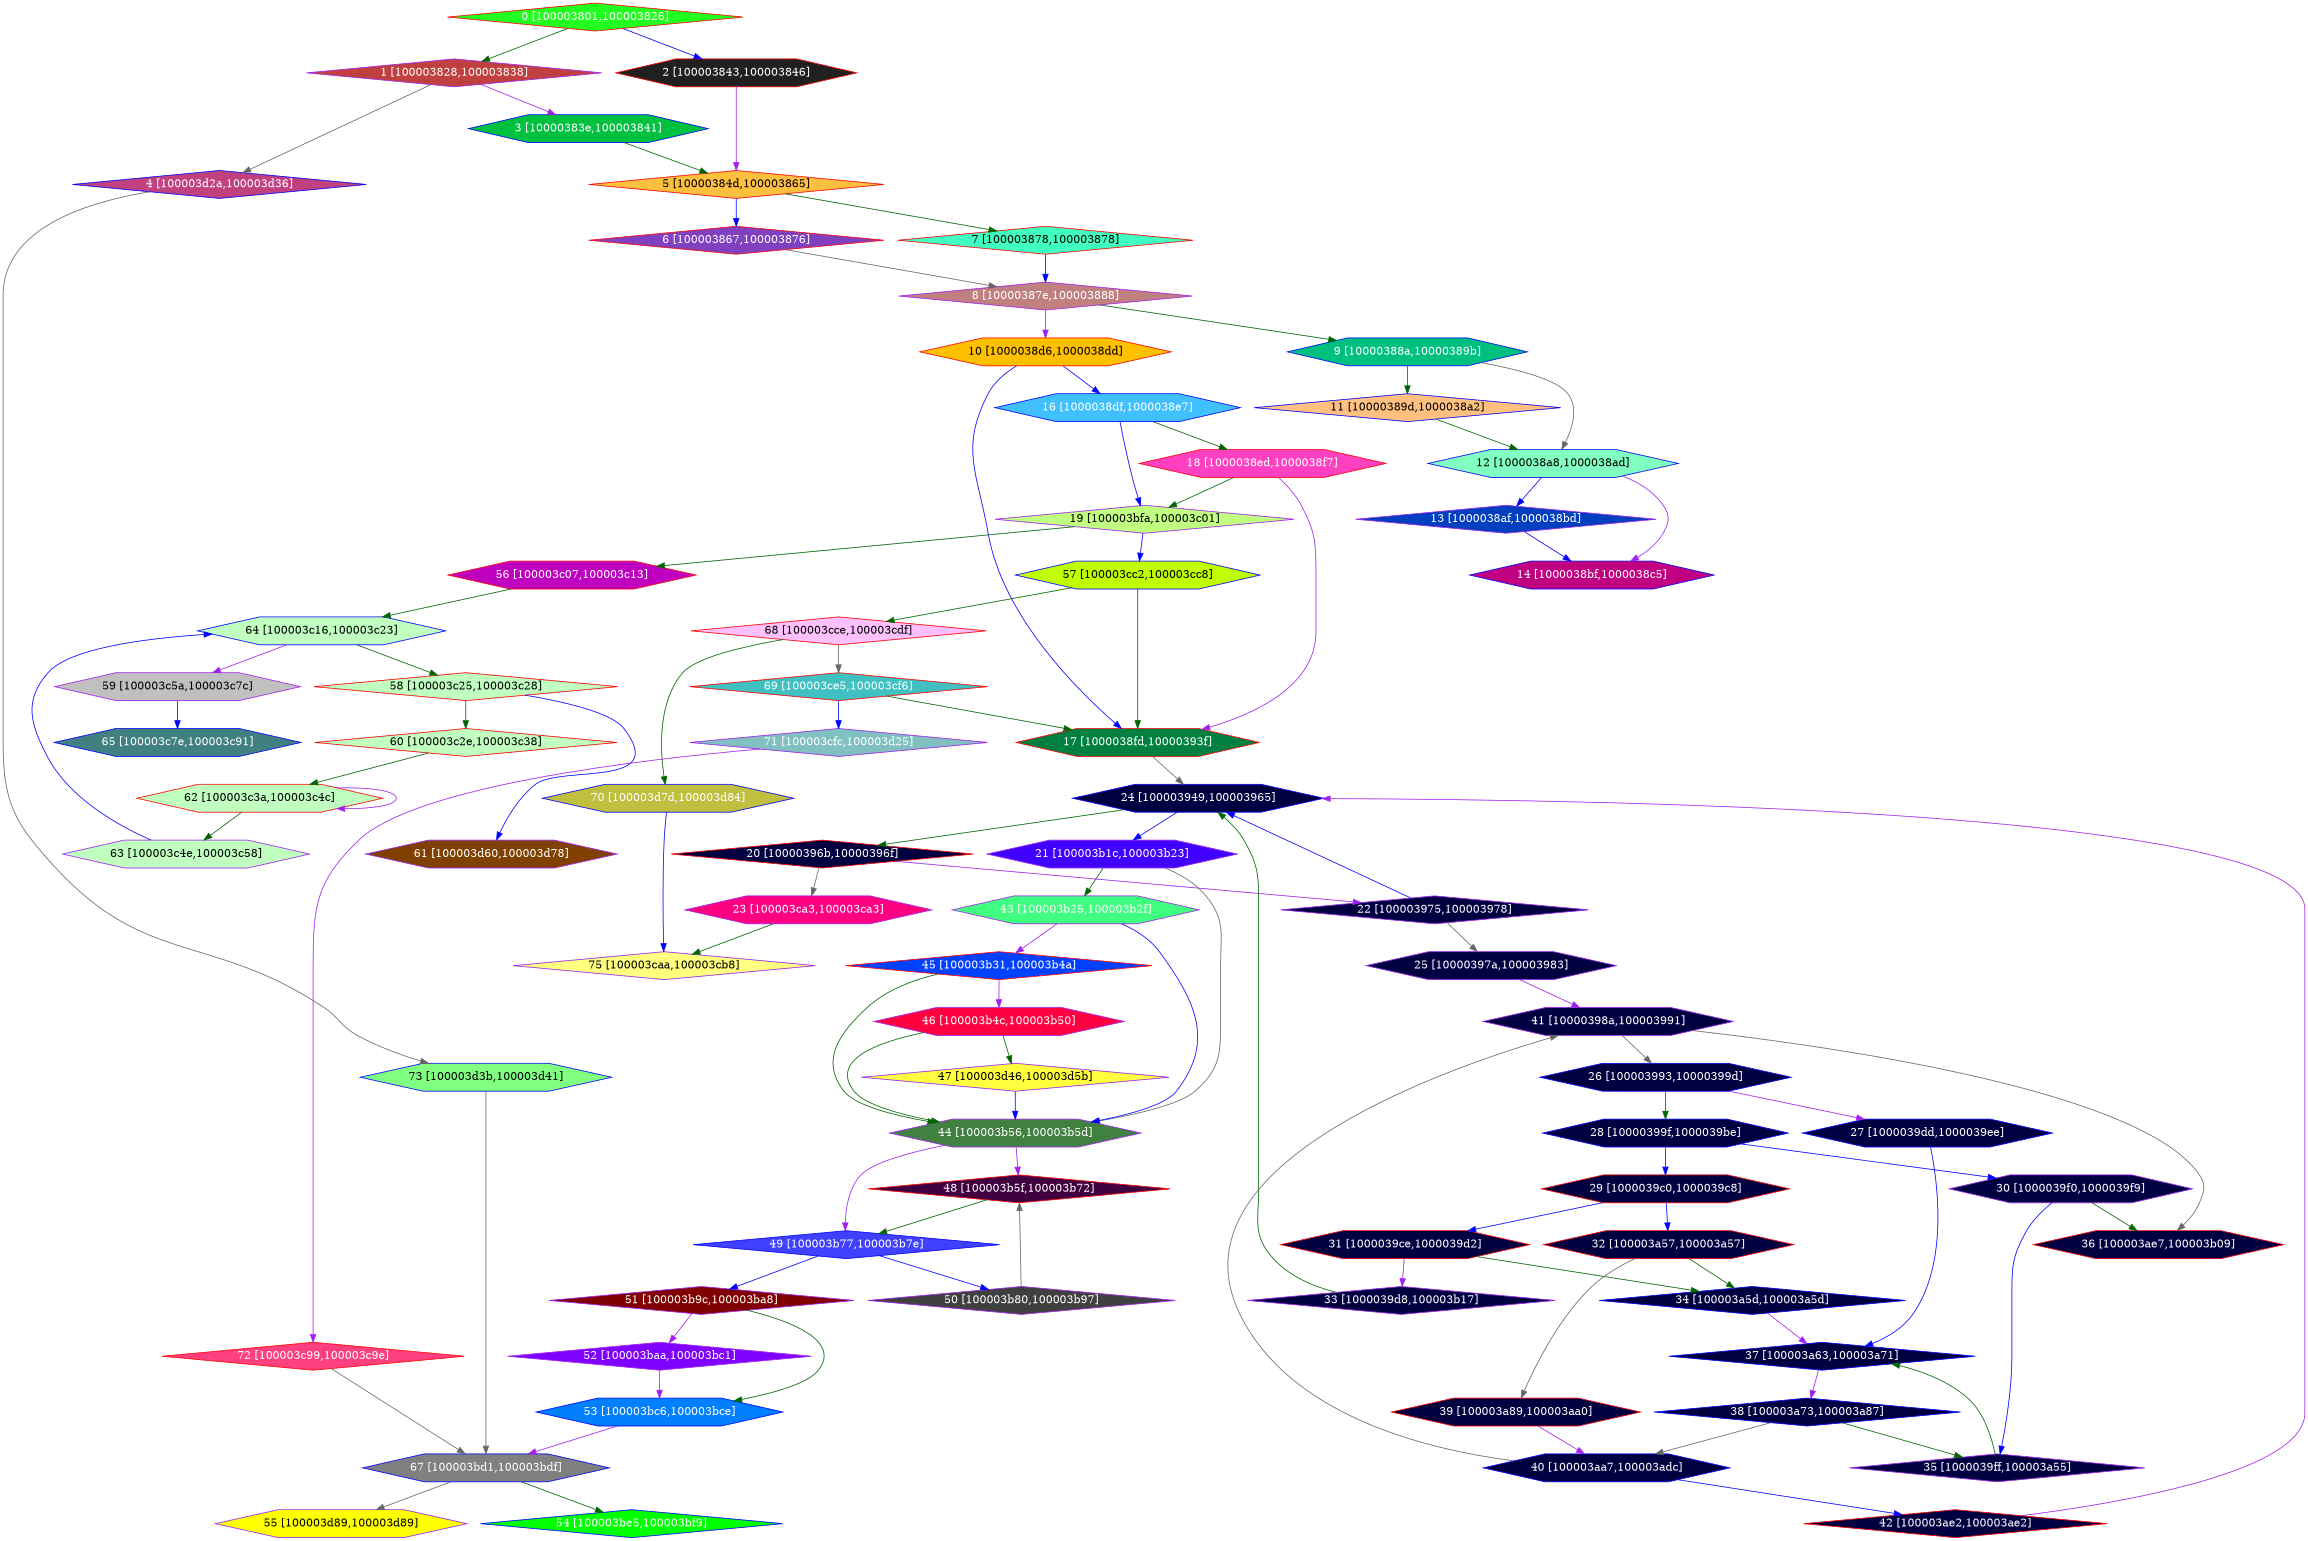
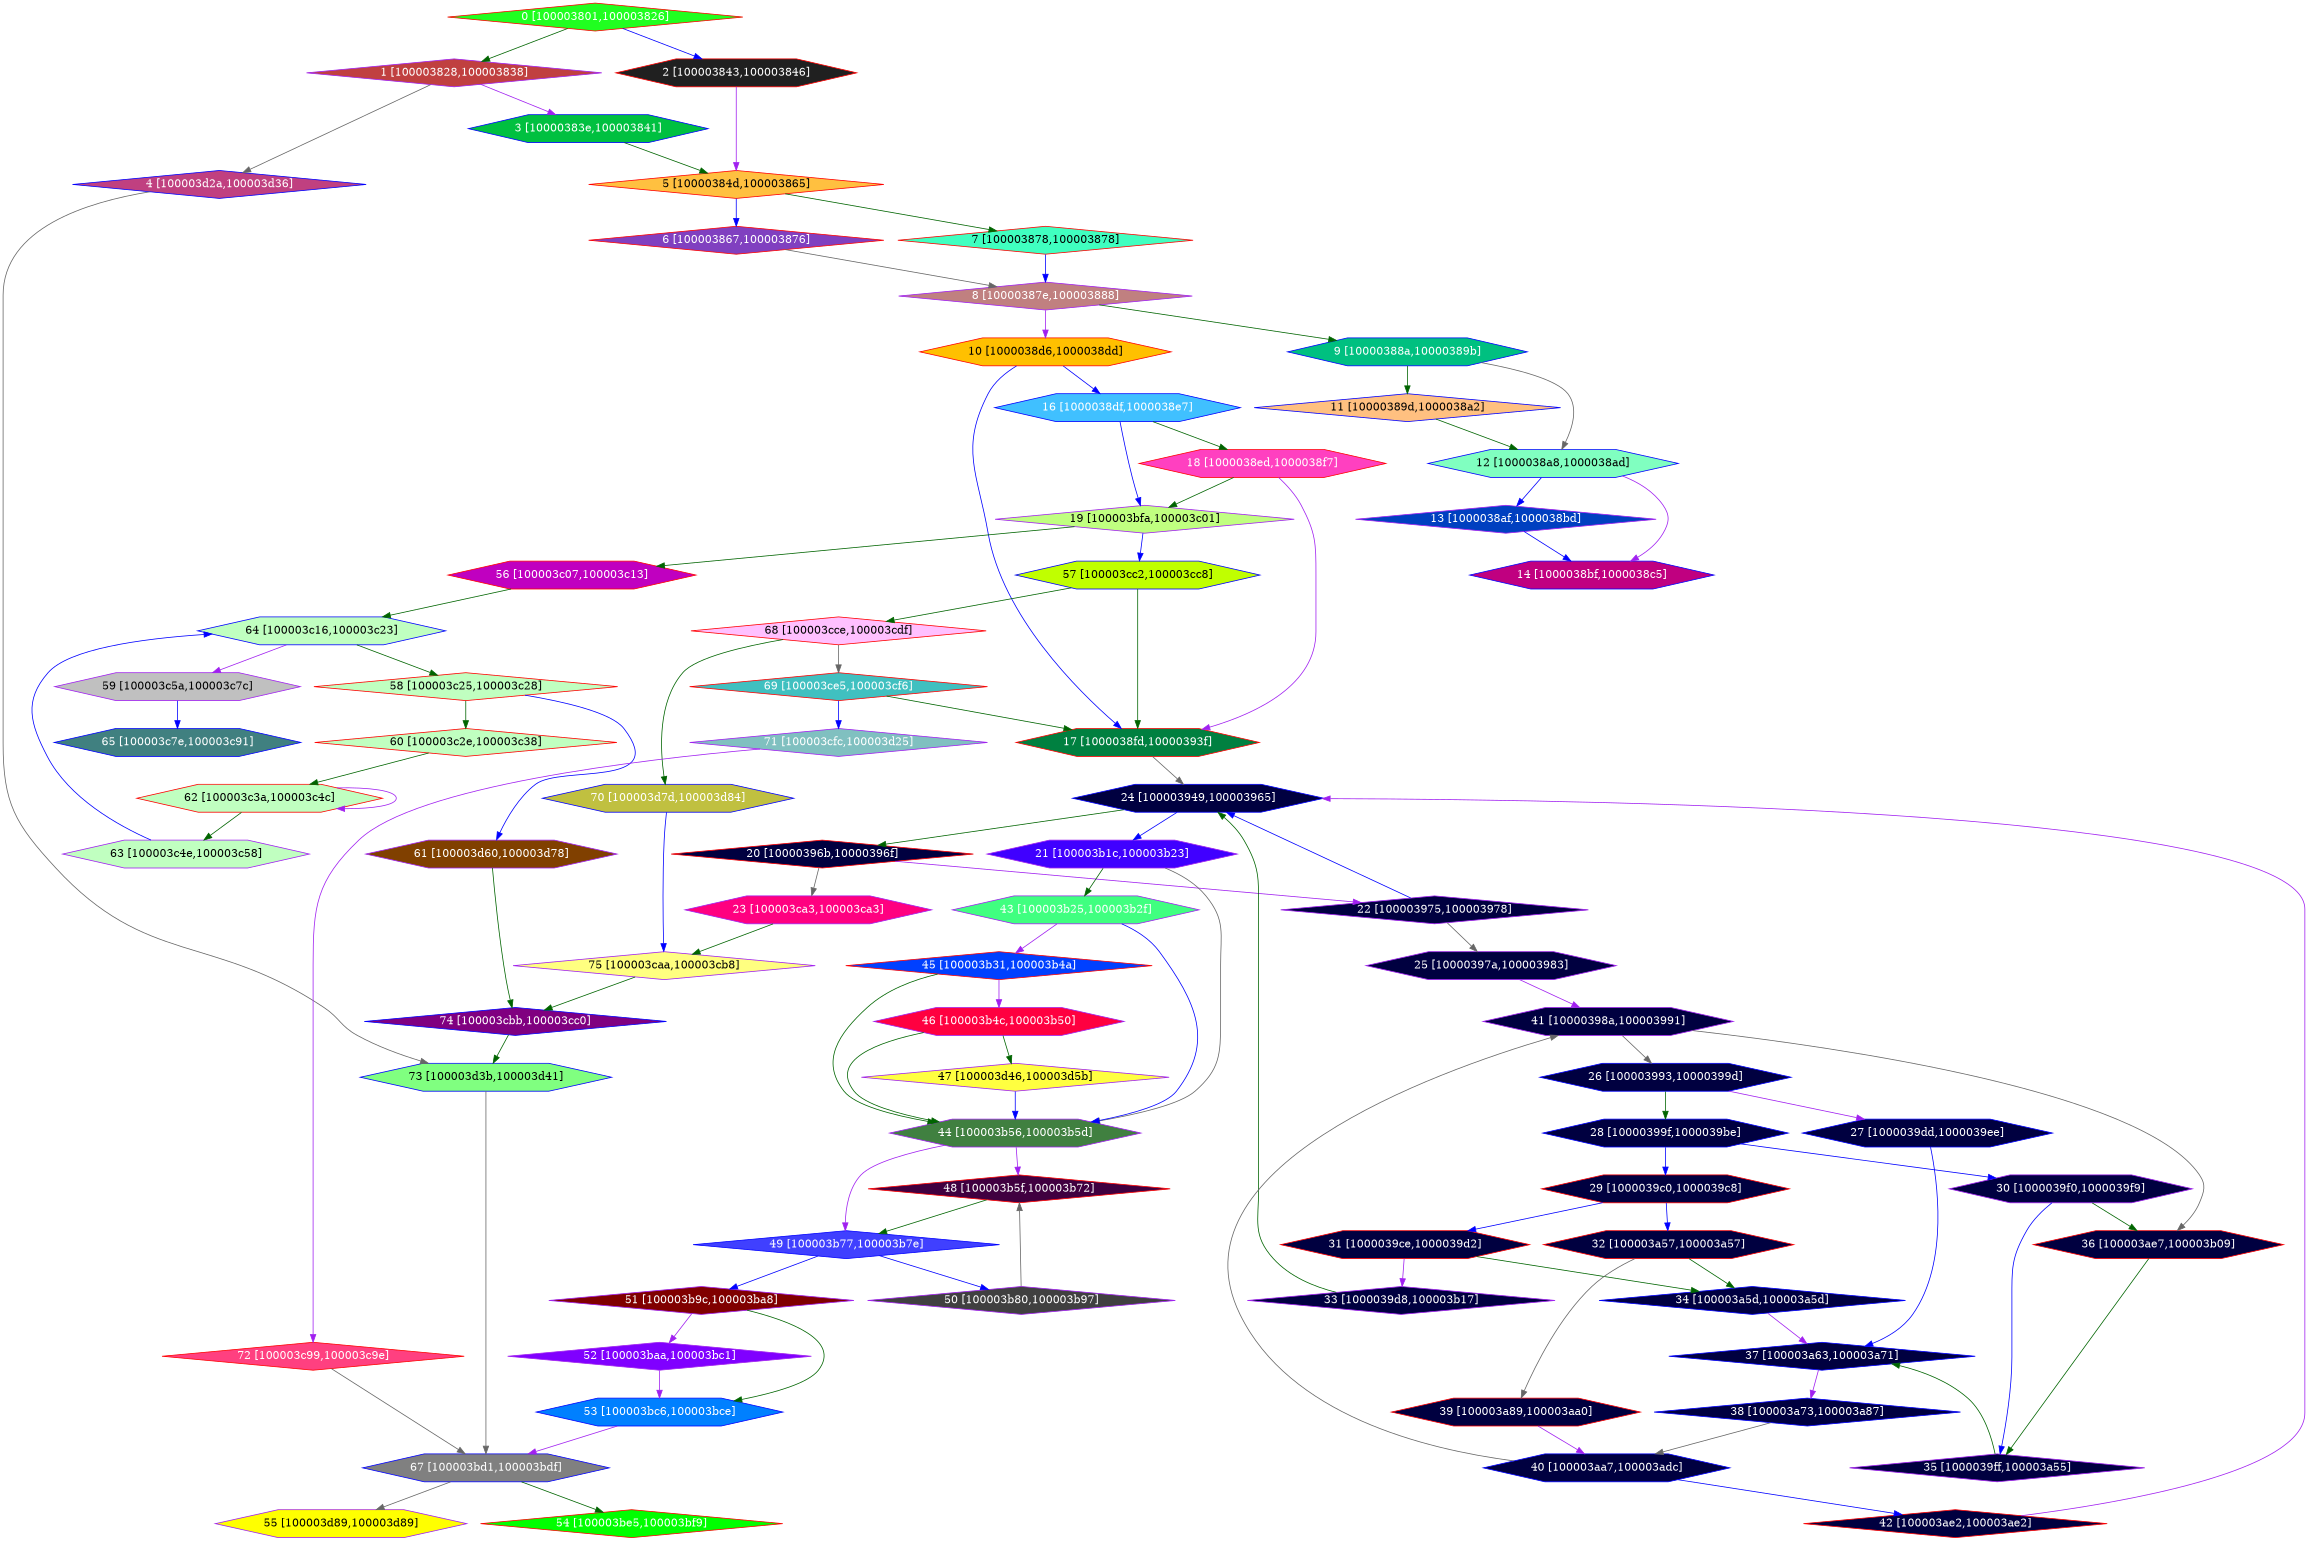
node "74 [100003cbb,100003cc0]": added
edge "38 [100003a73,100003a87]" -> "35 [1000039ff,100003a55]": now "36 [100003ae7,100003b09]" -> "35 [1000039ff,100003a55]"
node "54 [100003be5,100003bf9]": color blue -> red
